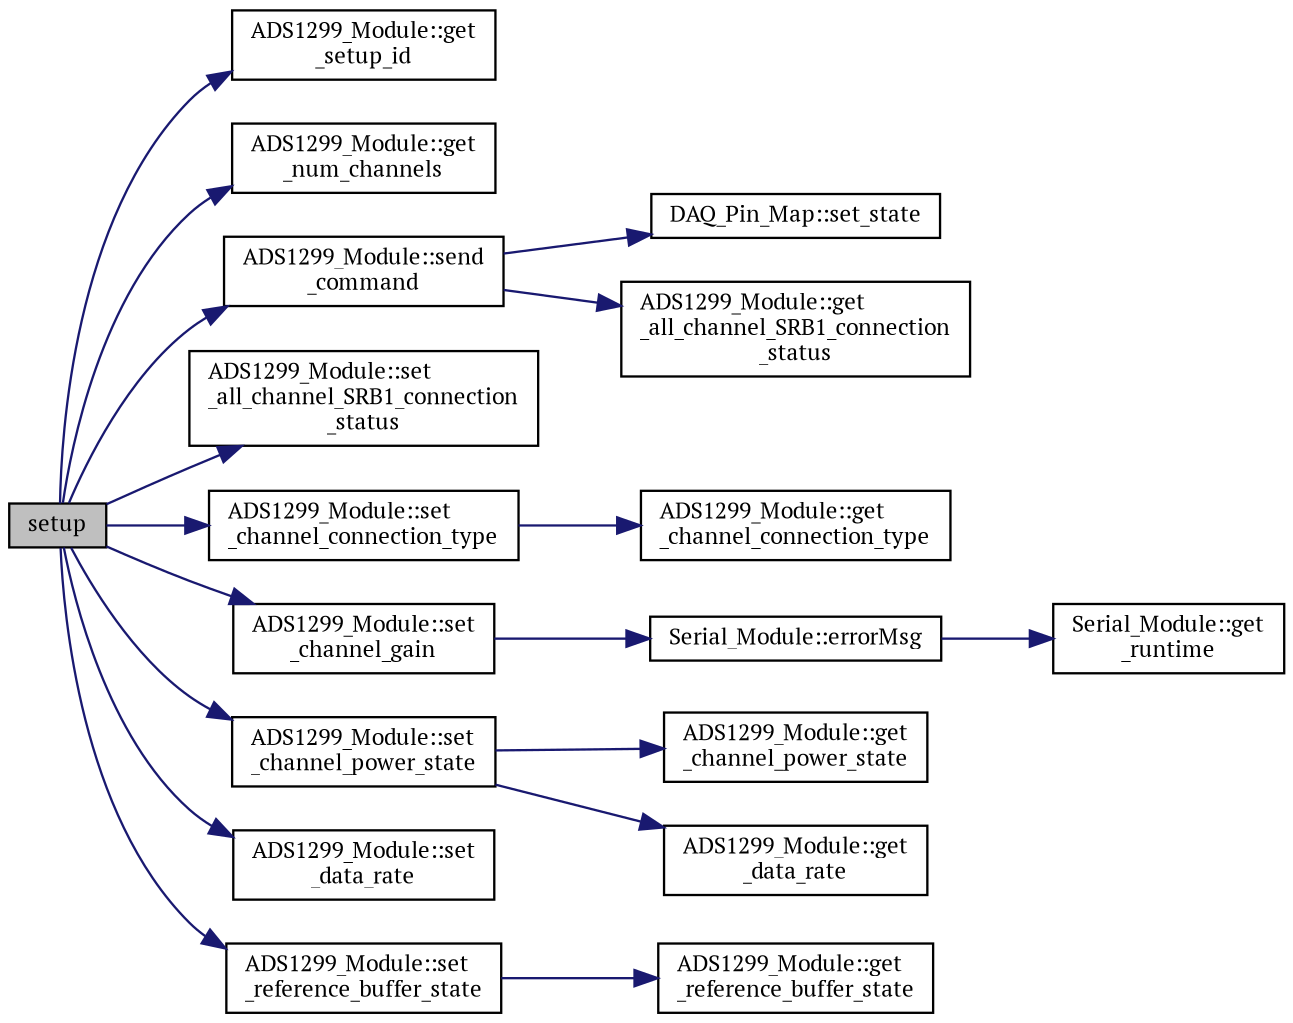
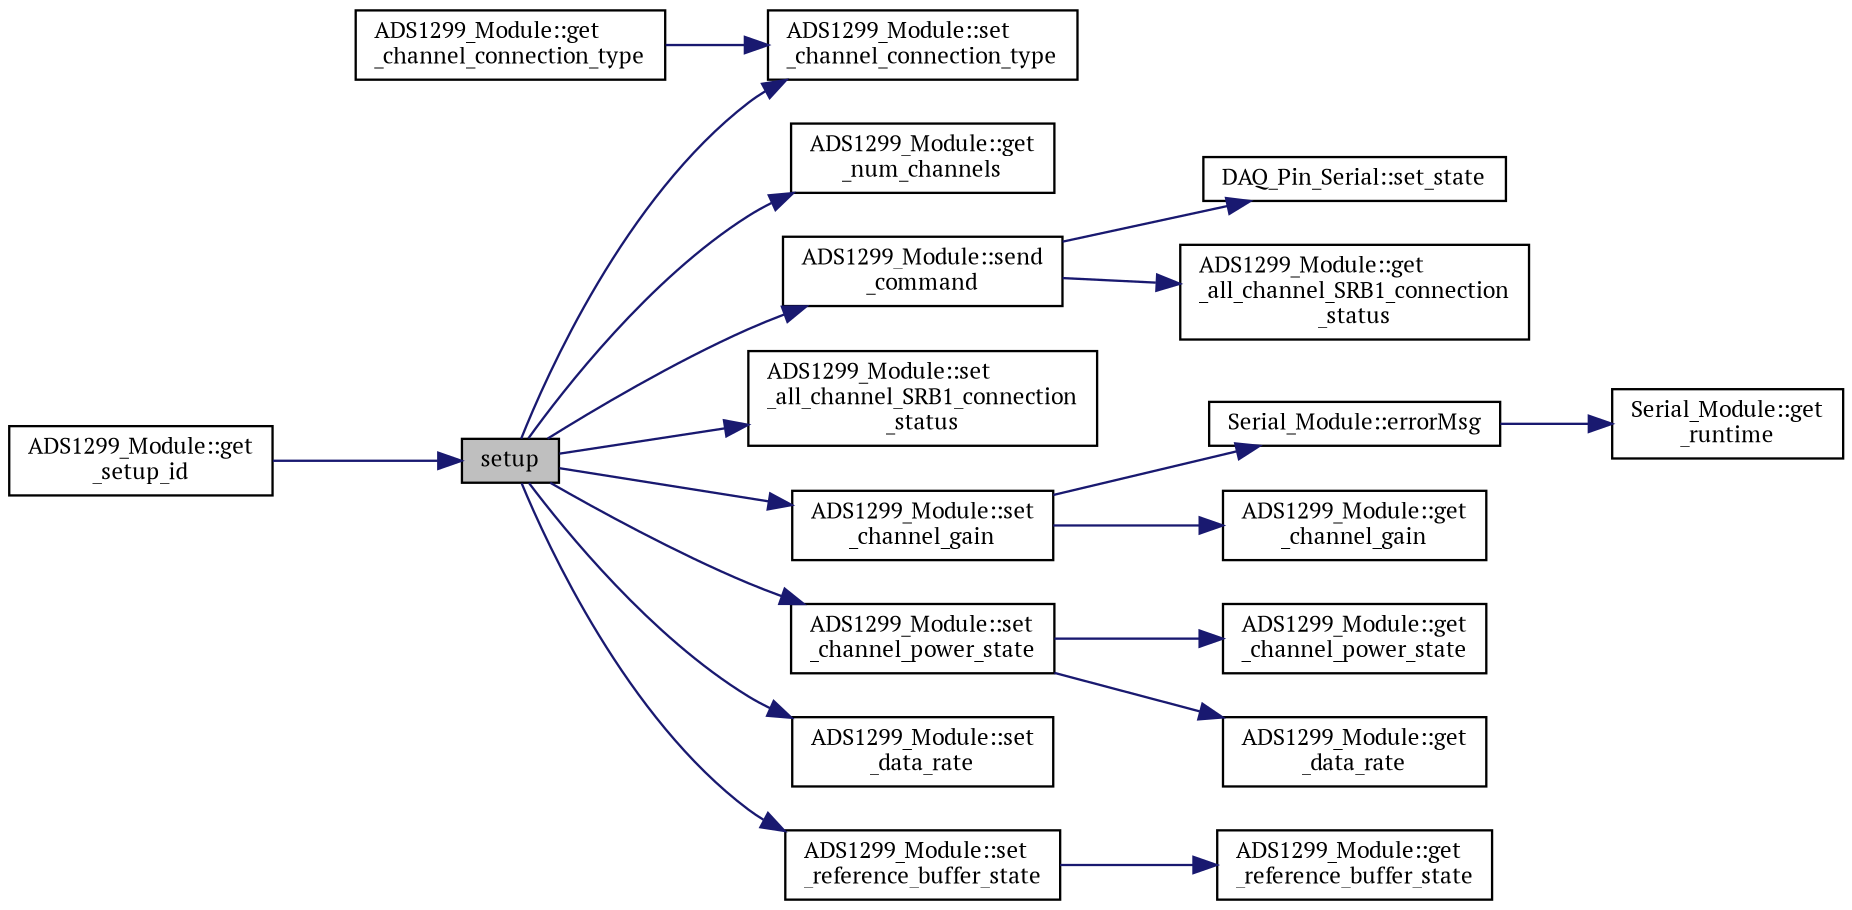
node "DAQ_Pin_Map::set_state": label "DAQ_Pin_Map::set_state" -> "DAQ_Pin_Serial::set_state"
edge "setup" -> "ADS1299_Module::get _setup_id": reversed
edge "ADS1299_Module::set _channel_connection_type" -> "ADS1299_Module::get _channel_connection_type": reversed
node "ADS1299_Module::get _channel_gain": added
